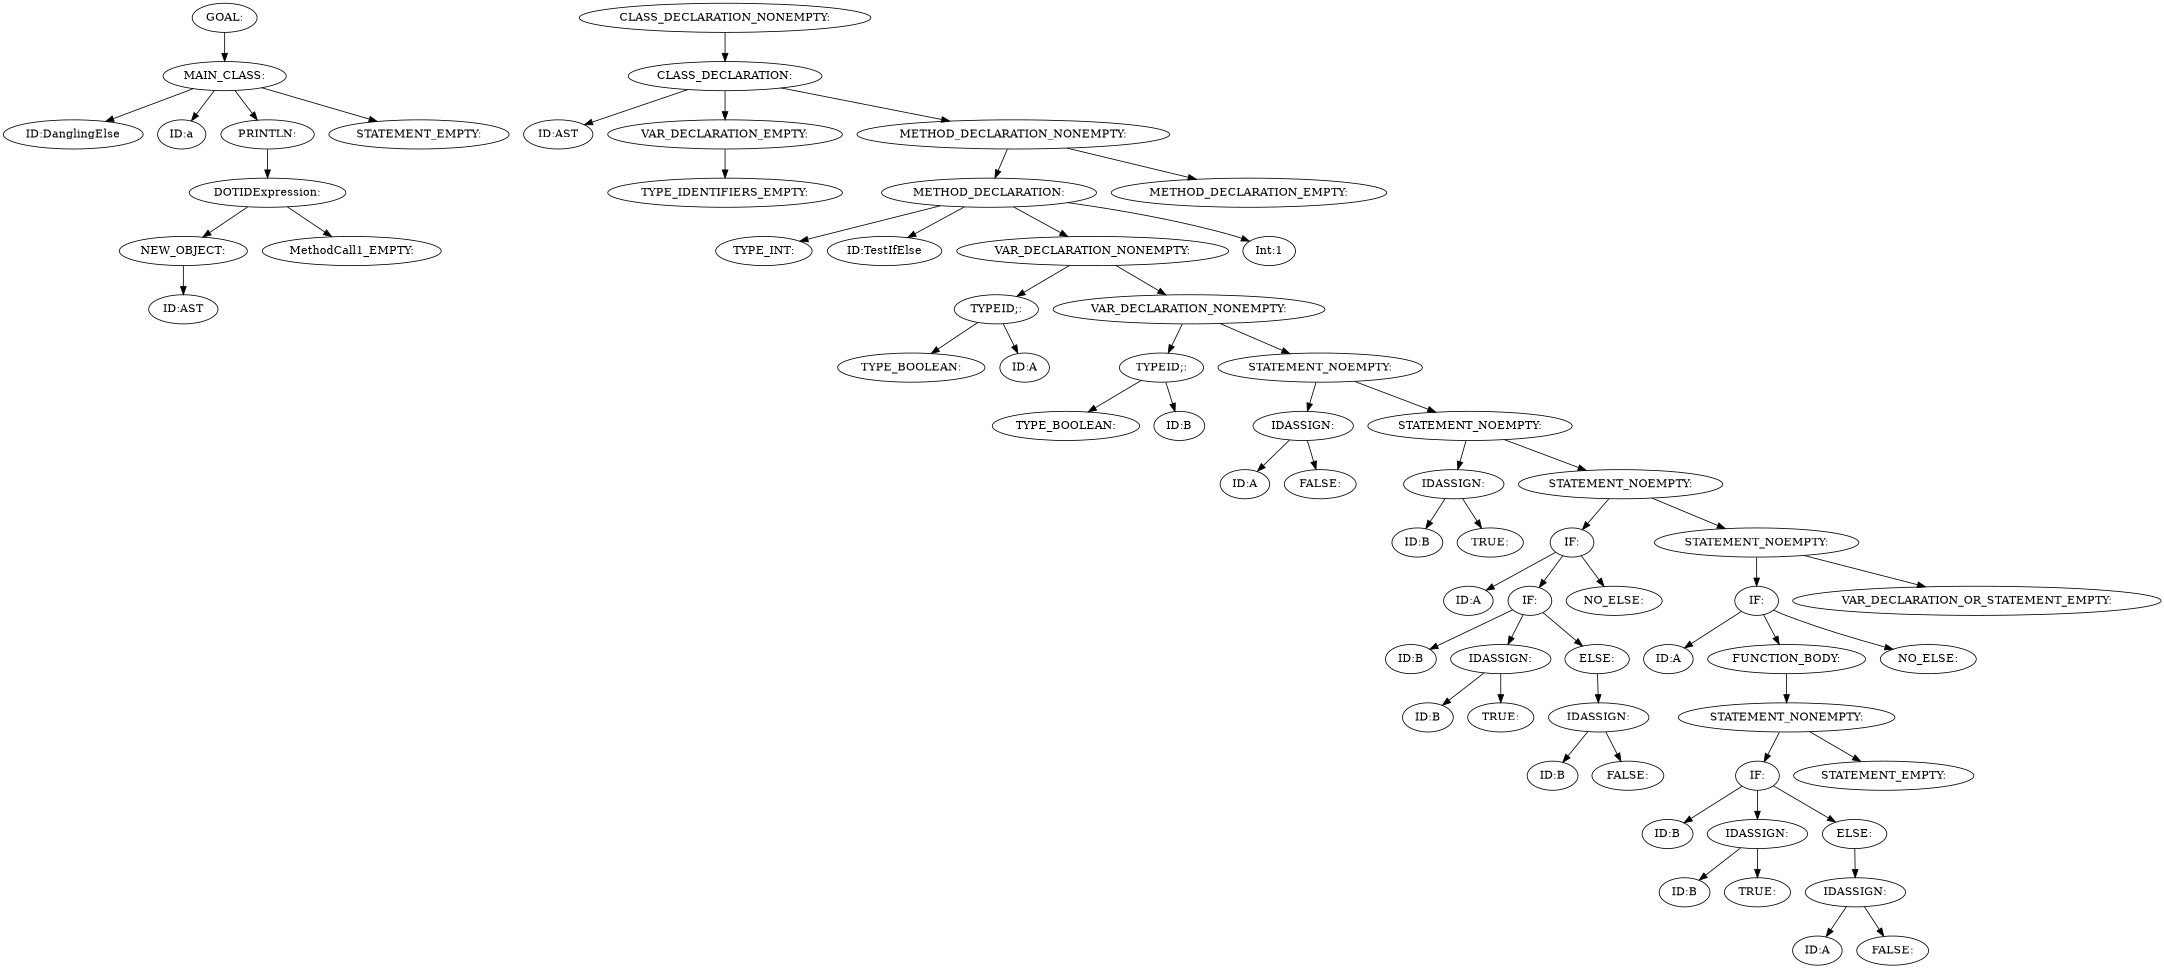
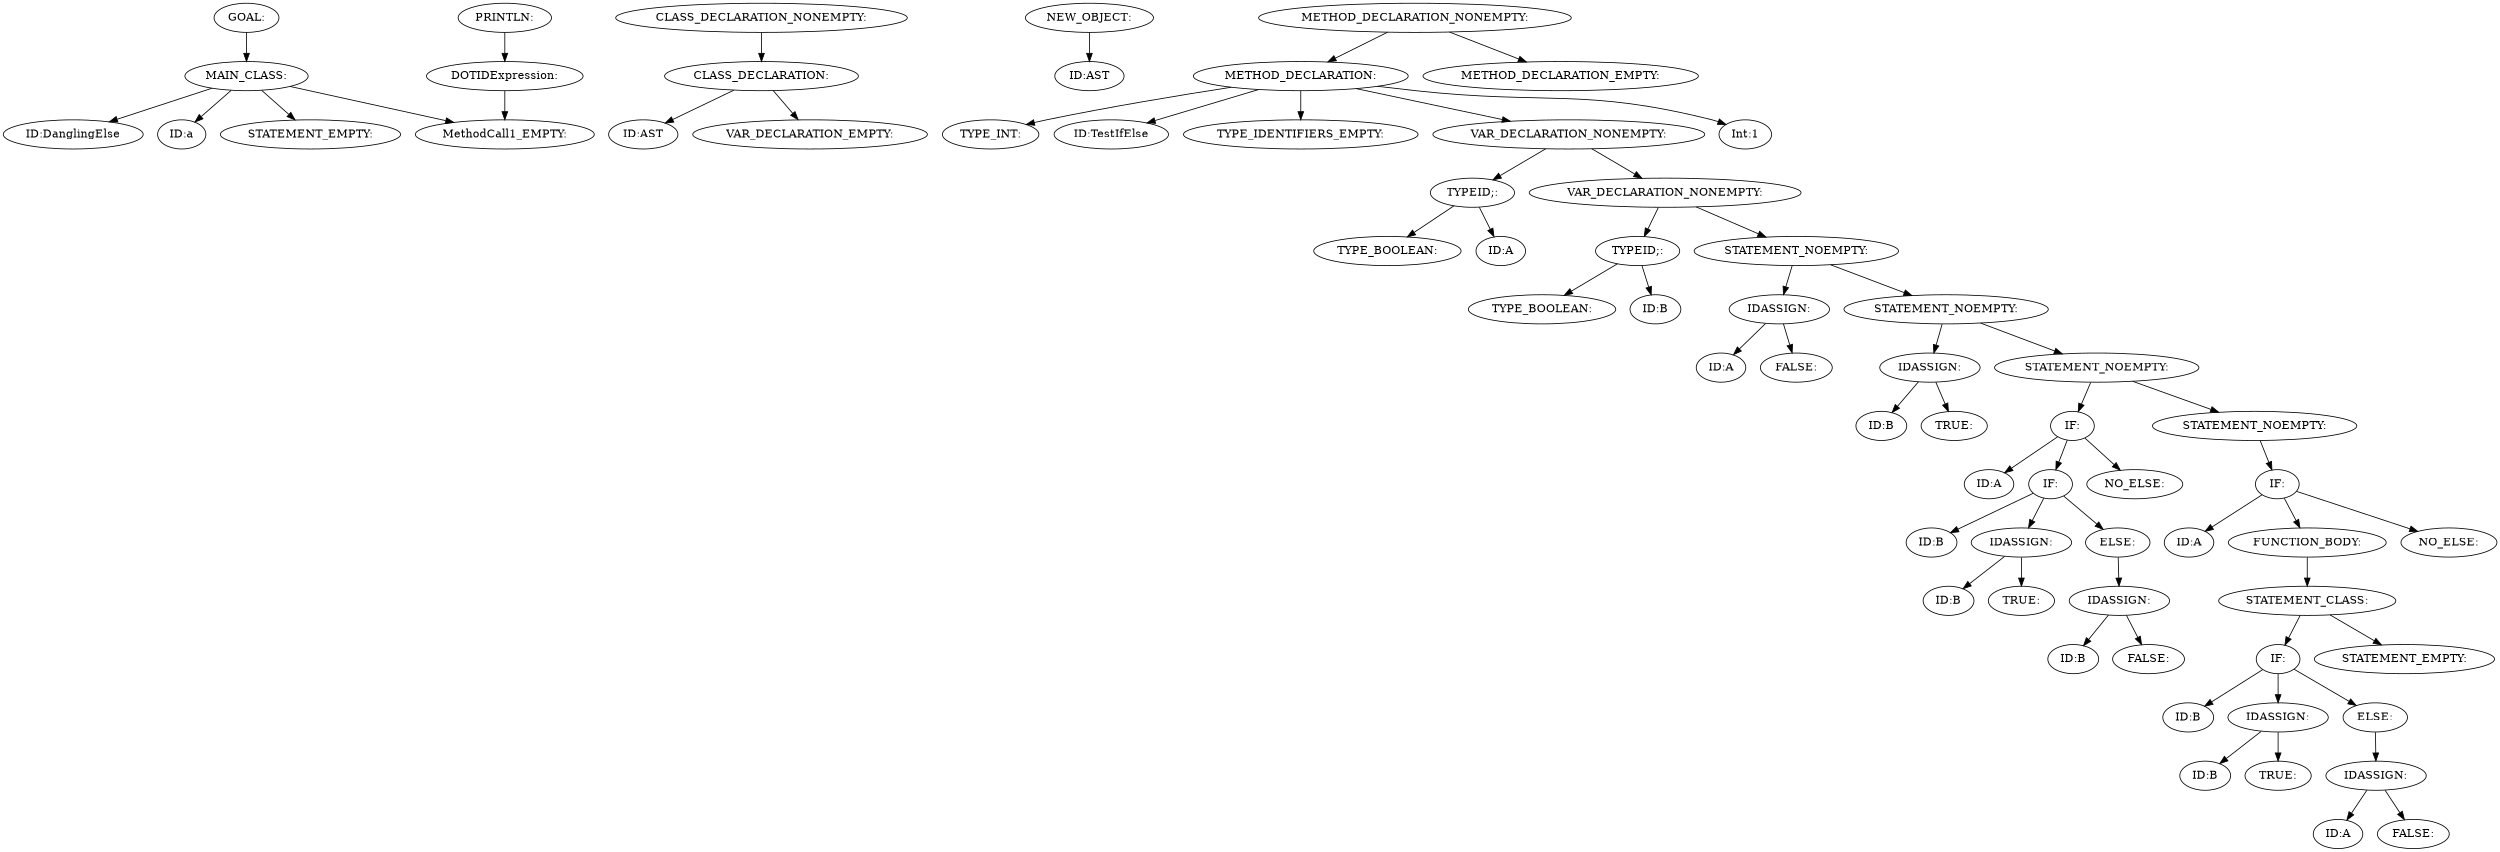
edge "MAIN_CLASS:" -> "PRINTLN:": now "MAIN_CLASS:" -> "MethodCall1_EMPTY:"
edge "CLASS_DECLARATION:" -> "METHOD_DECLARATION_NONEMPTY:": removed
edge "VAR_DECLARATION_EMPTY:" -> "TYPE_IDENTIFIERS_EMPTY:": now "METHOD_DECLARATION:" -> "TYPE_IDENTIFIERS_EMPTY:"
edge "DOTIDExpression:" -> "NEW_OBJECT:": removed
node "VAR_DECLARATION_OR_STATEMENT_EMPTY:": removed
node "STATEMENT_NONEMPTY:": label "STATEMENT_NONEMPTY:" -> "STATEMENT_CLASS:"
